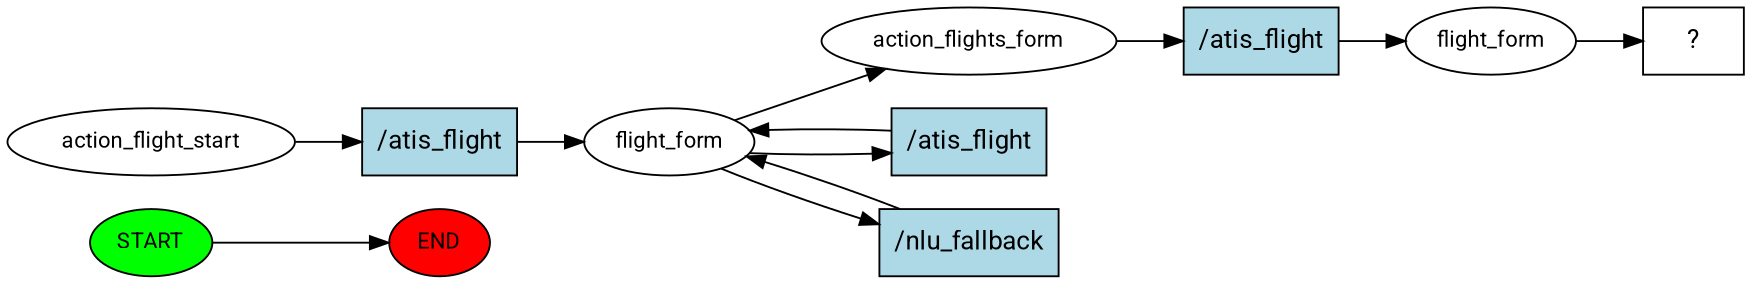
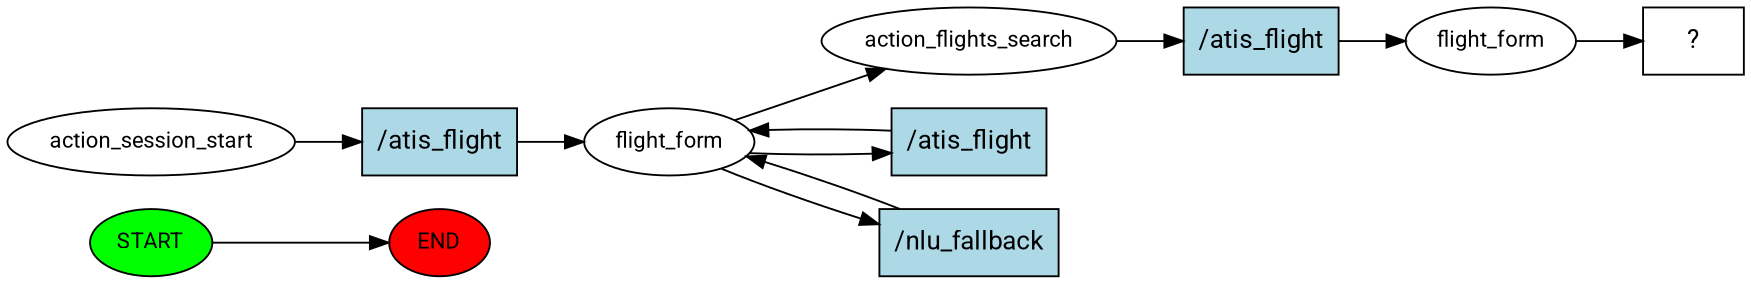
node "action_flights_form": label "action_flights_form" -> "action_flights_search"
node "action_flight_start": label "action_flight_start" -> "action_session_start"
